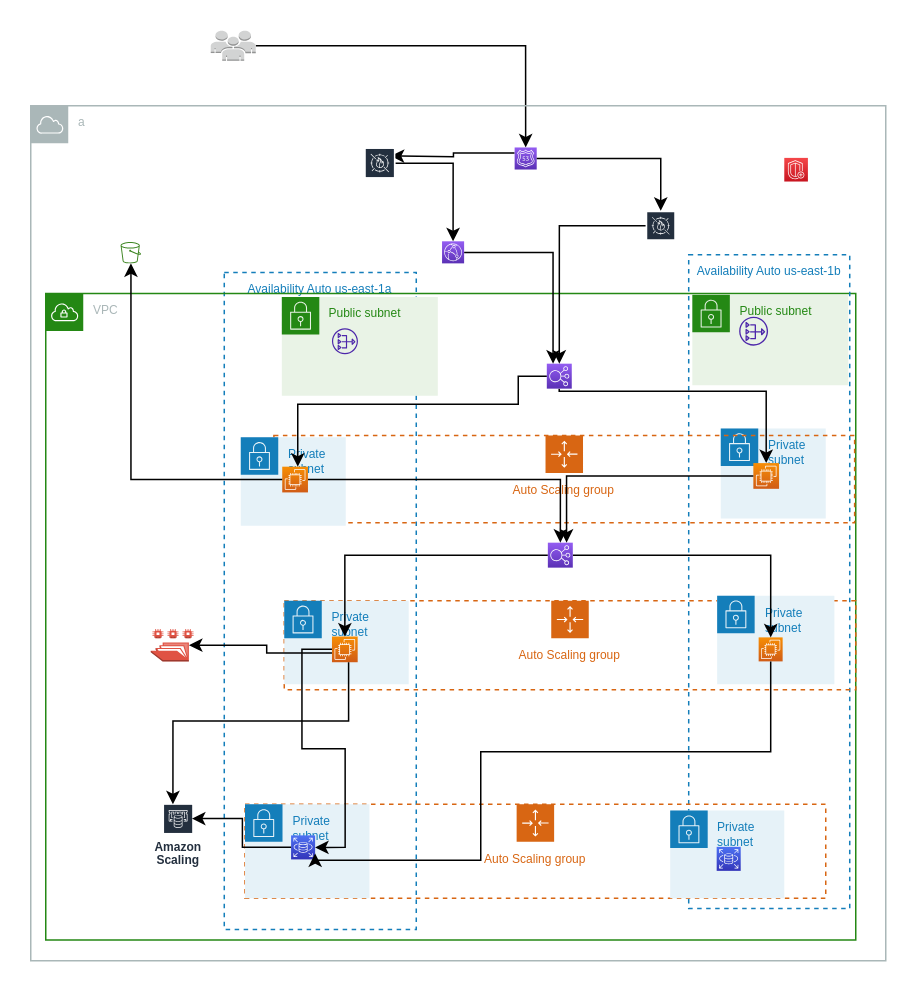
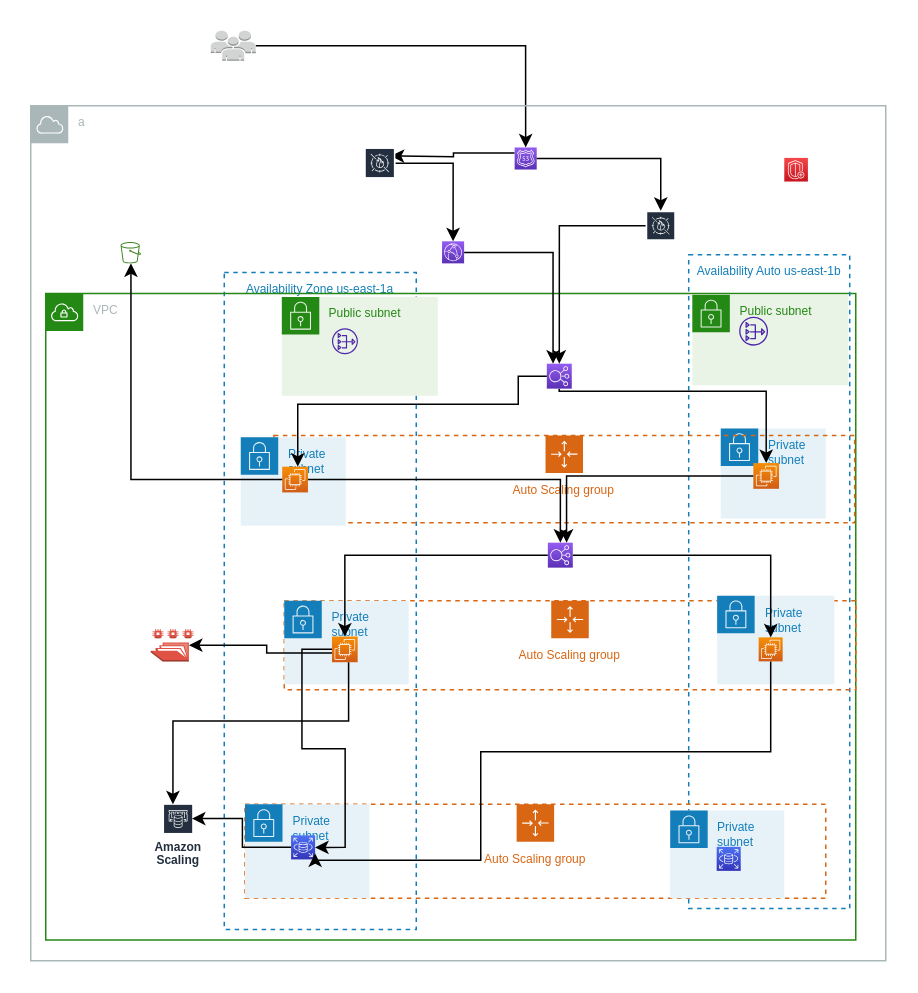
node "Availability Auto us-east-1a": label "Availability Auto us-east-1a" -> "Availability Zone us-east-1a"
